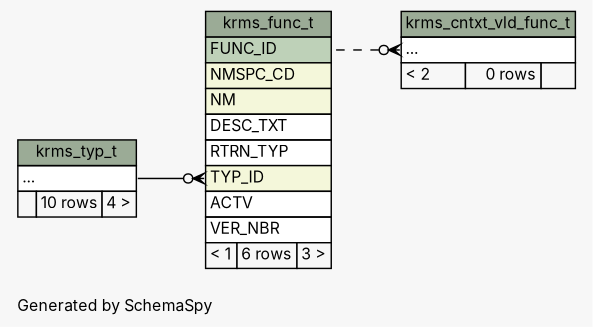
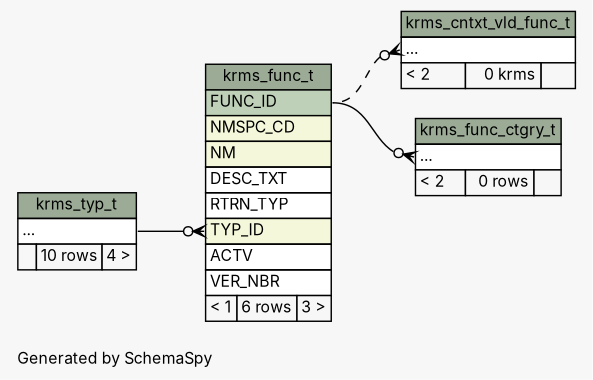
node "krms_cntxt_vld_func_t": text "0 rows" -> "0 krms"
node "krms_func_ctgry_t": added
